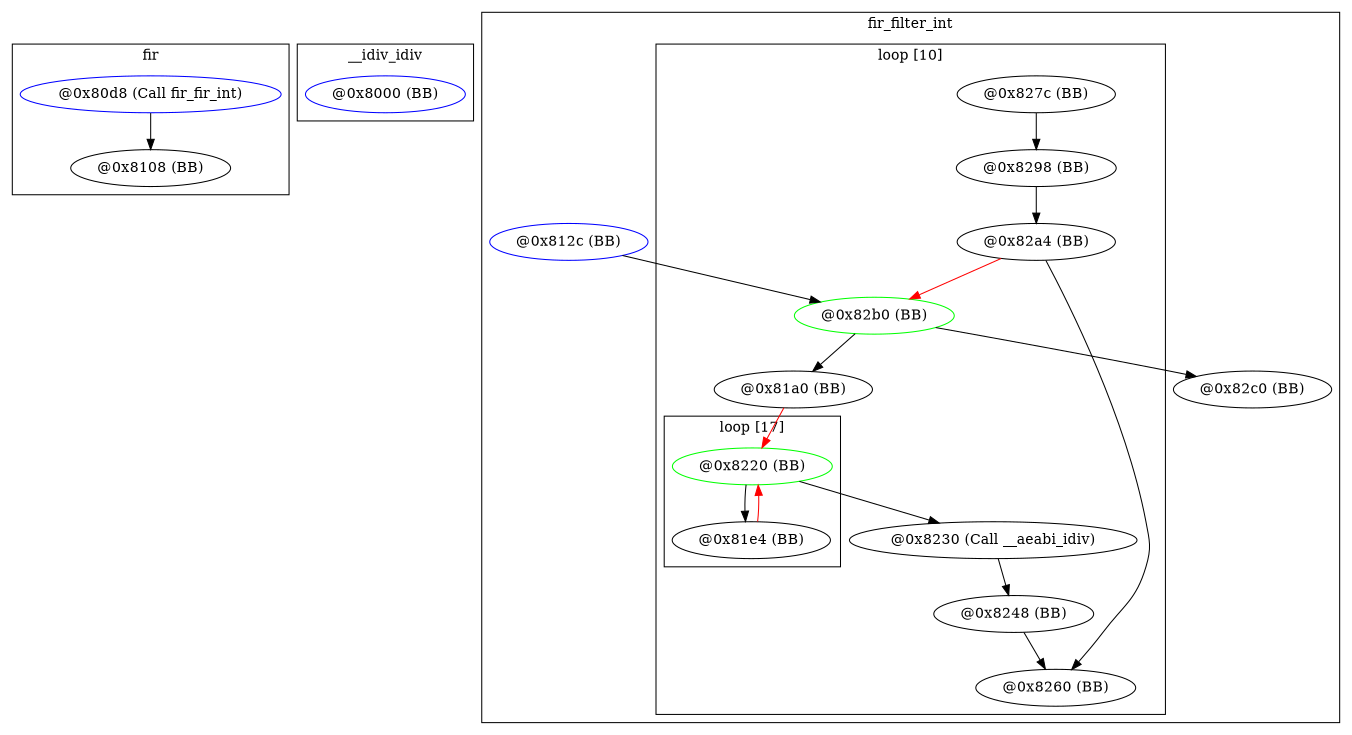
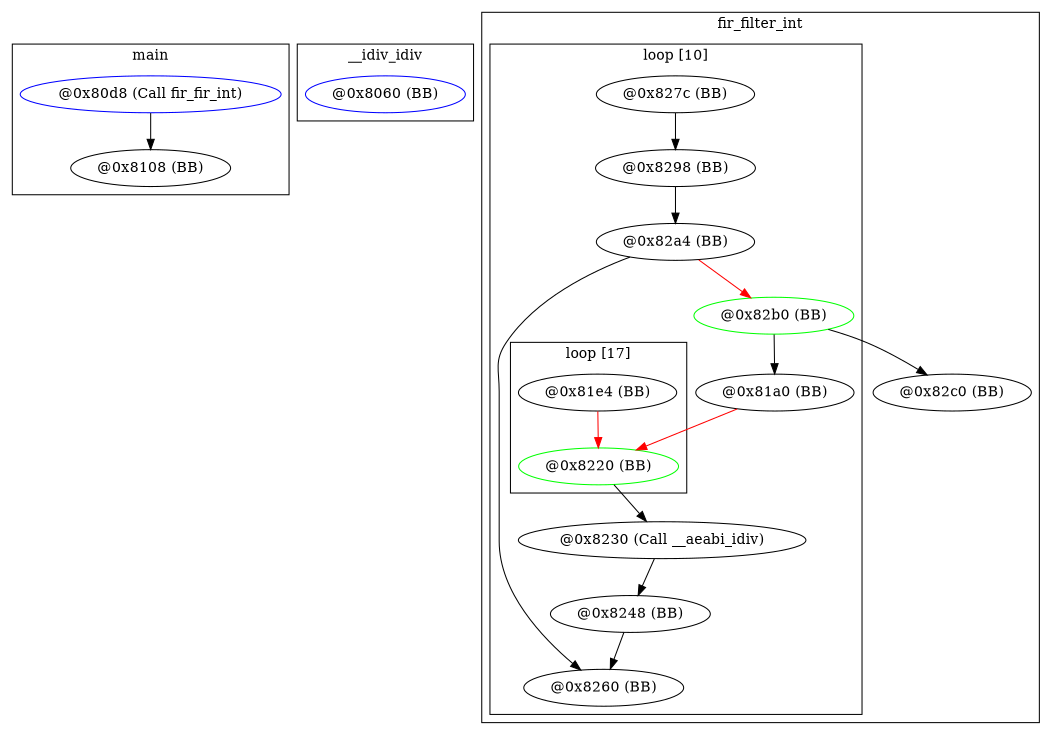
cluster "fir": label "fir" -> "main"
node "@0x8000 (BB)": label "@0x8000 (BB)" -> "@0x8060 (BB)"
node "@0x812c (BB)": removed
edge "@0x8220 (BB)" -> "@0x81e4 (BB)": removed
